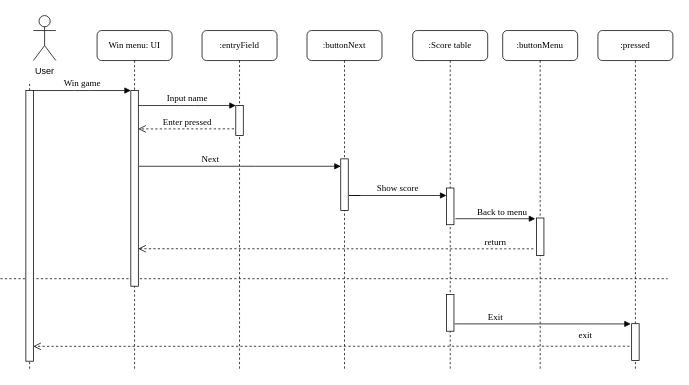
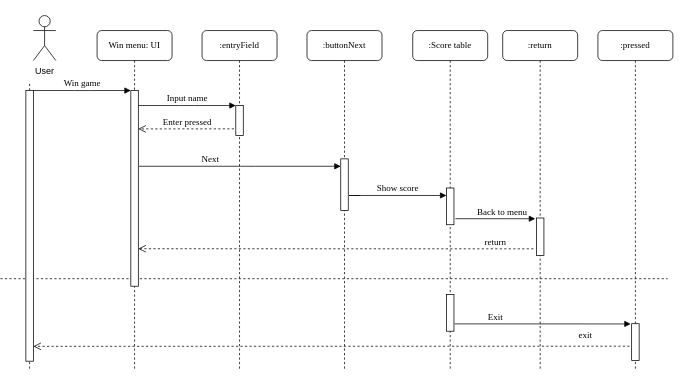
node ":buttonMenu": label ":buttonMenu" -> ":return"
